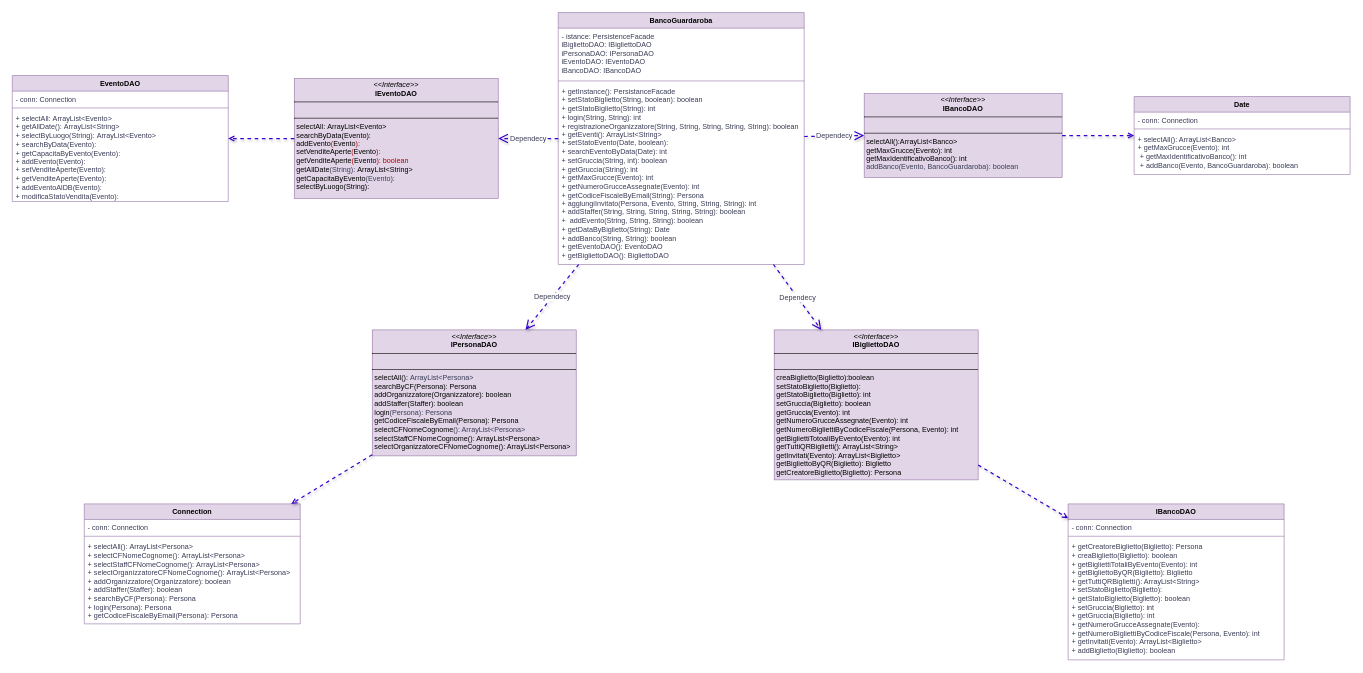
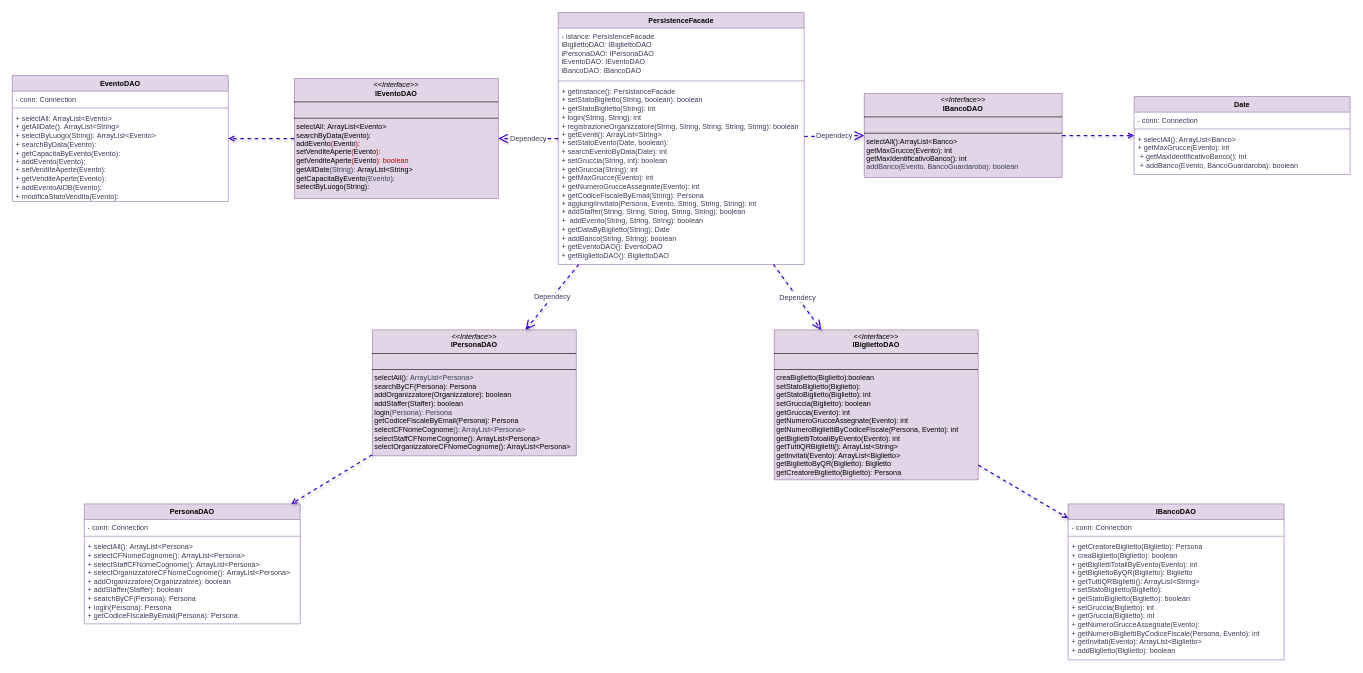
node "BancoGuardaroba": label "BancoGuardaroba" -> "PersistenceFacade"
node "Connection": label "Connection" -> "PersonaDAO"
